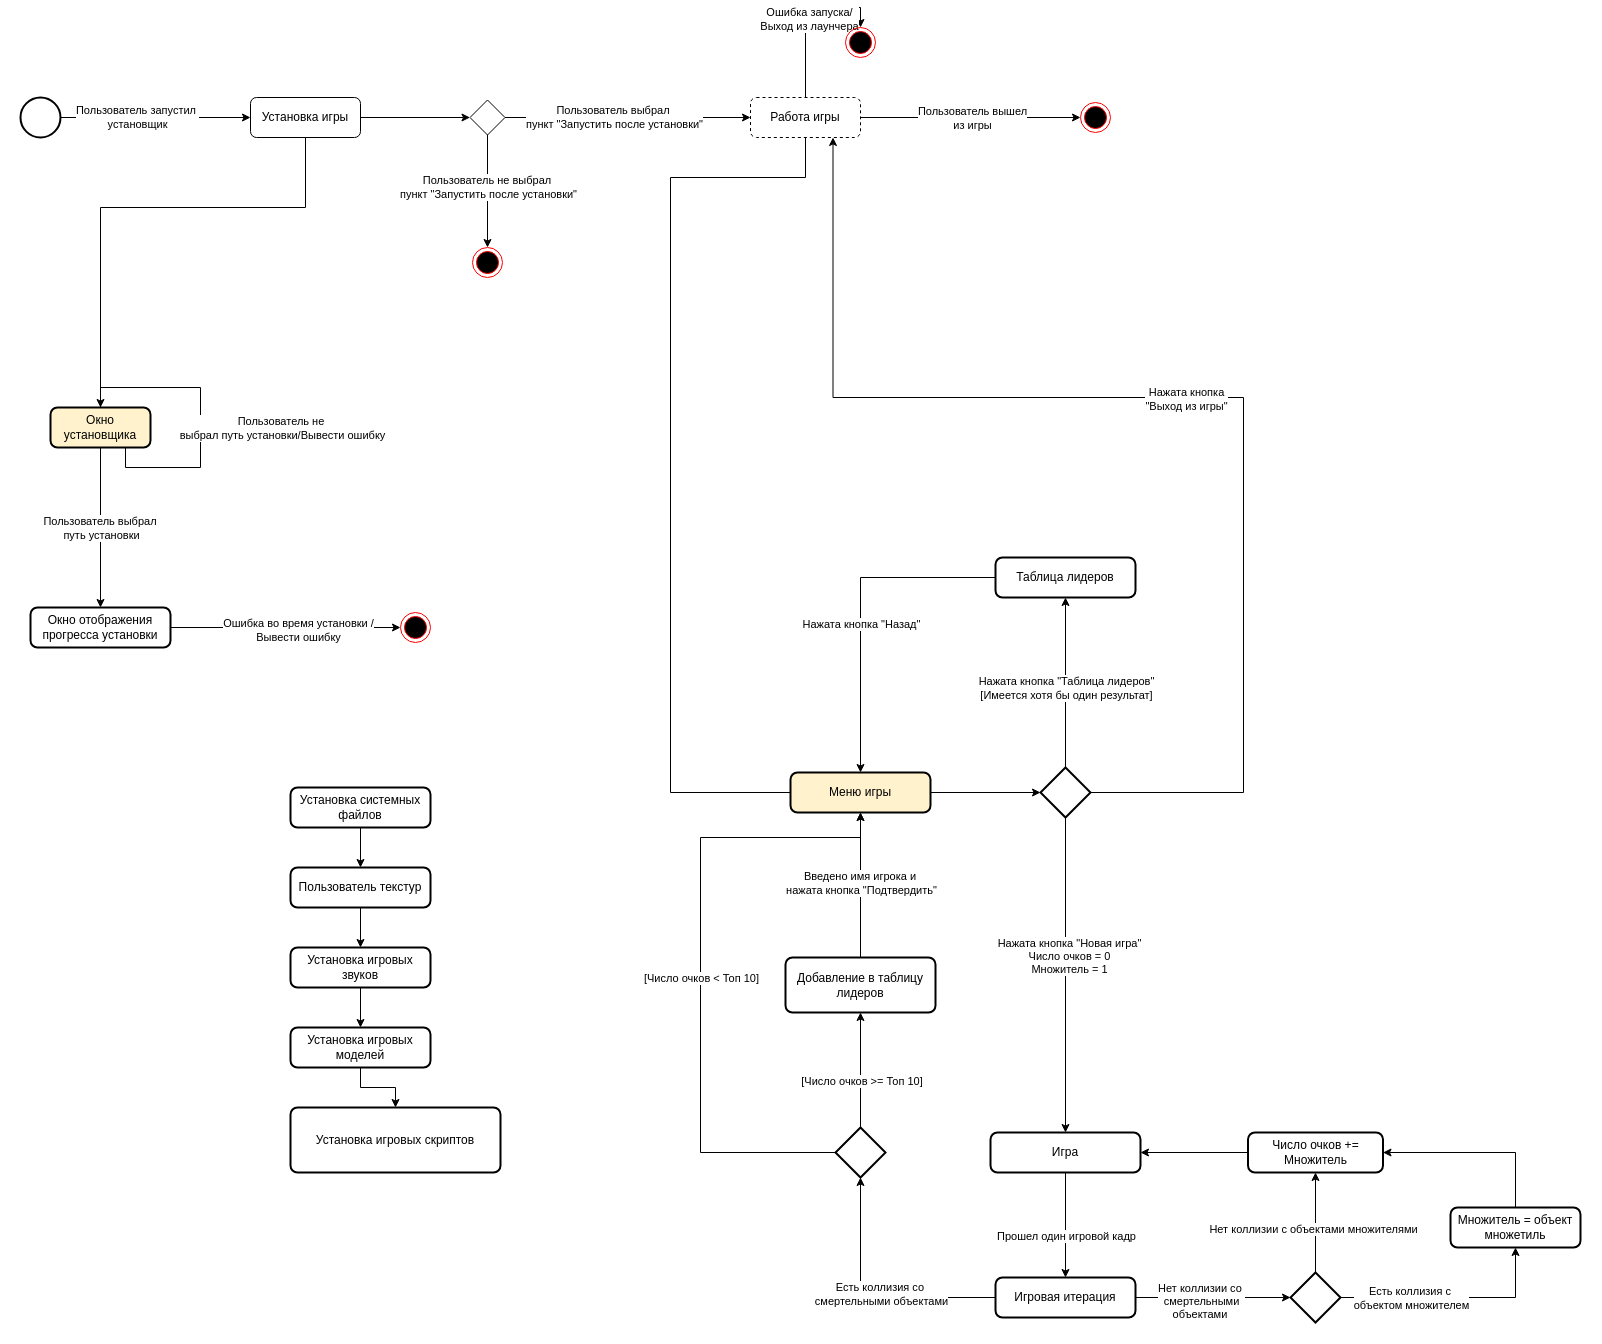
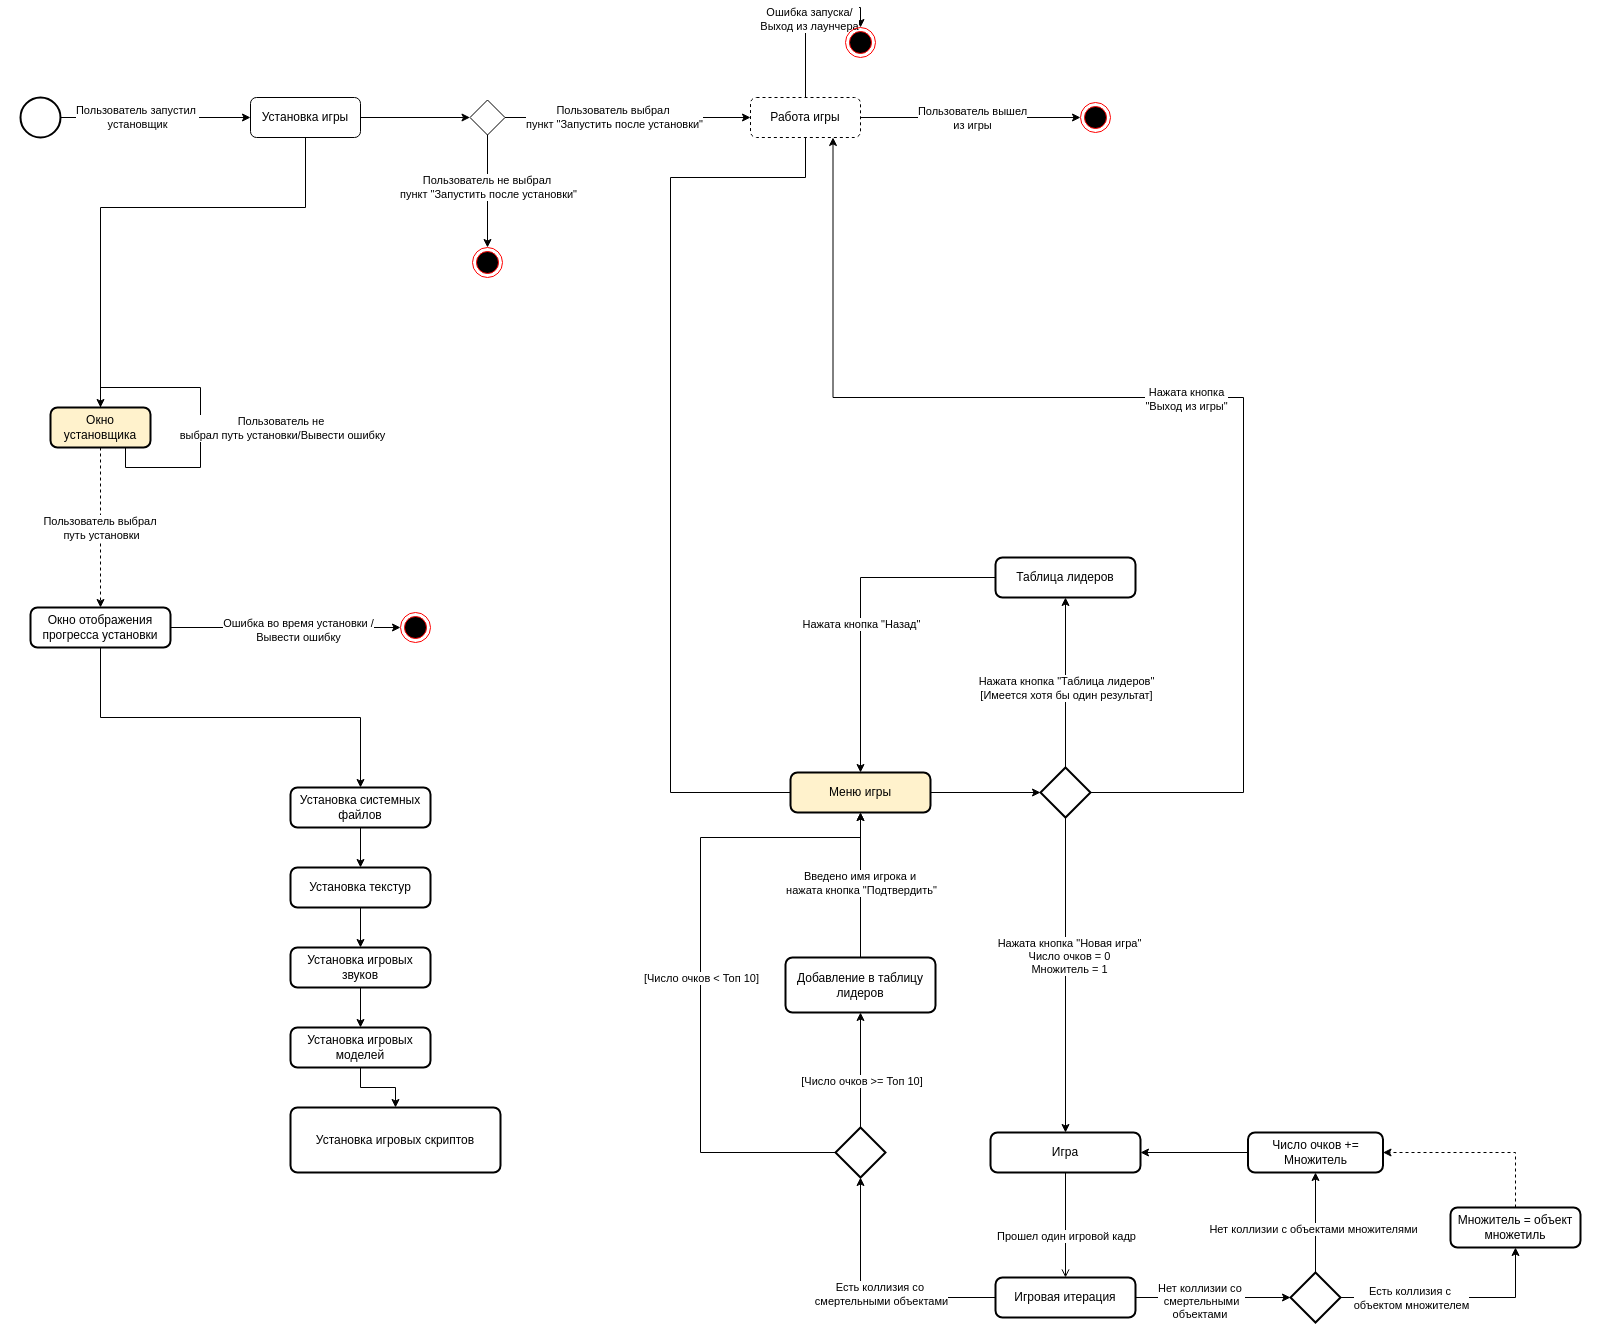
edge "Окно установщика" -> "Окно отображения прогресса установки": style solid -> dashed
edge "Окно отображения прогресса установки" -> "Установка системных файлов": added
node "Пользователь текстур": label "Пользователь текстур" -> "Установка текстур"
edge "Множитель = объект множетиль" -> "Число очков += Множитель": style solid -> dashed
edge "Игра" -> "Игровая итерация": arrowhead classic -> open
